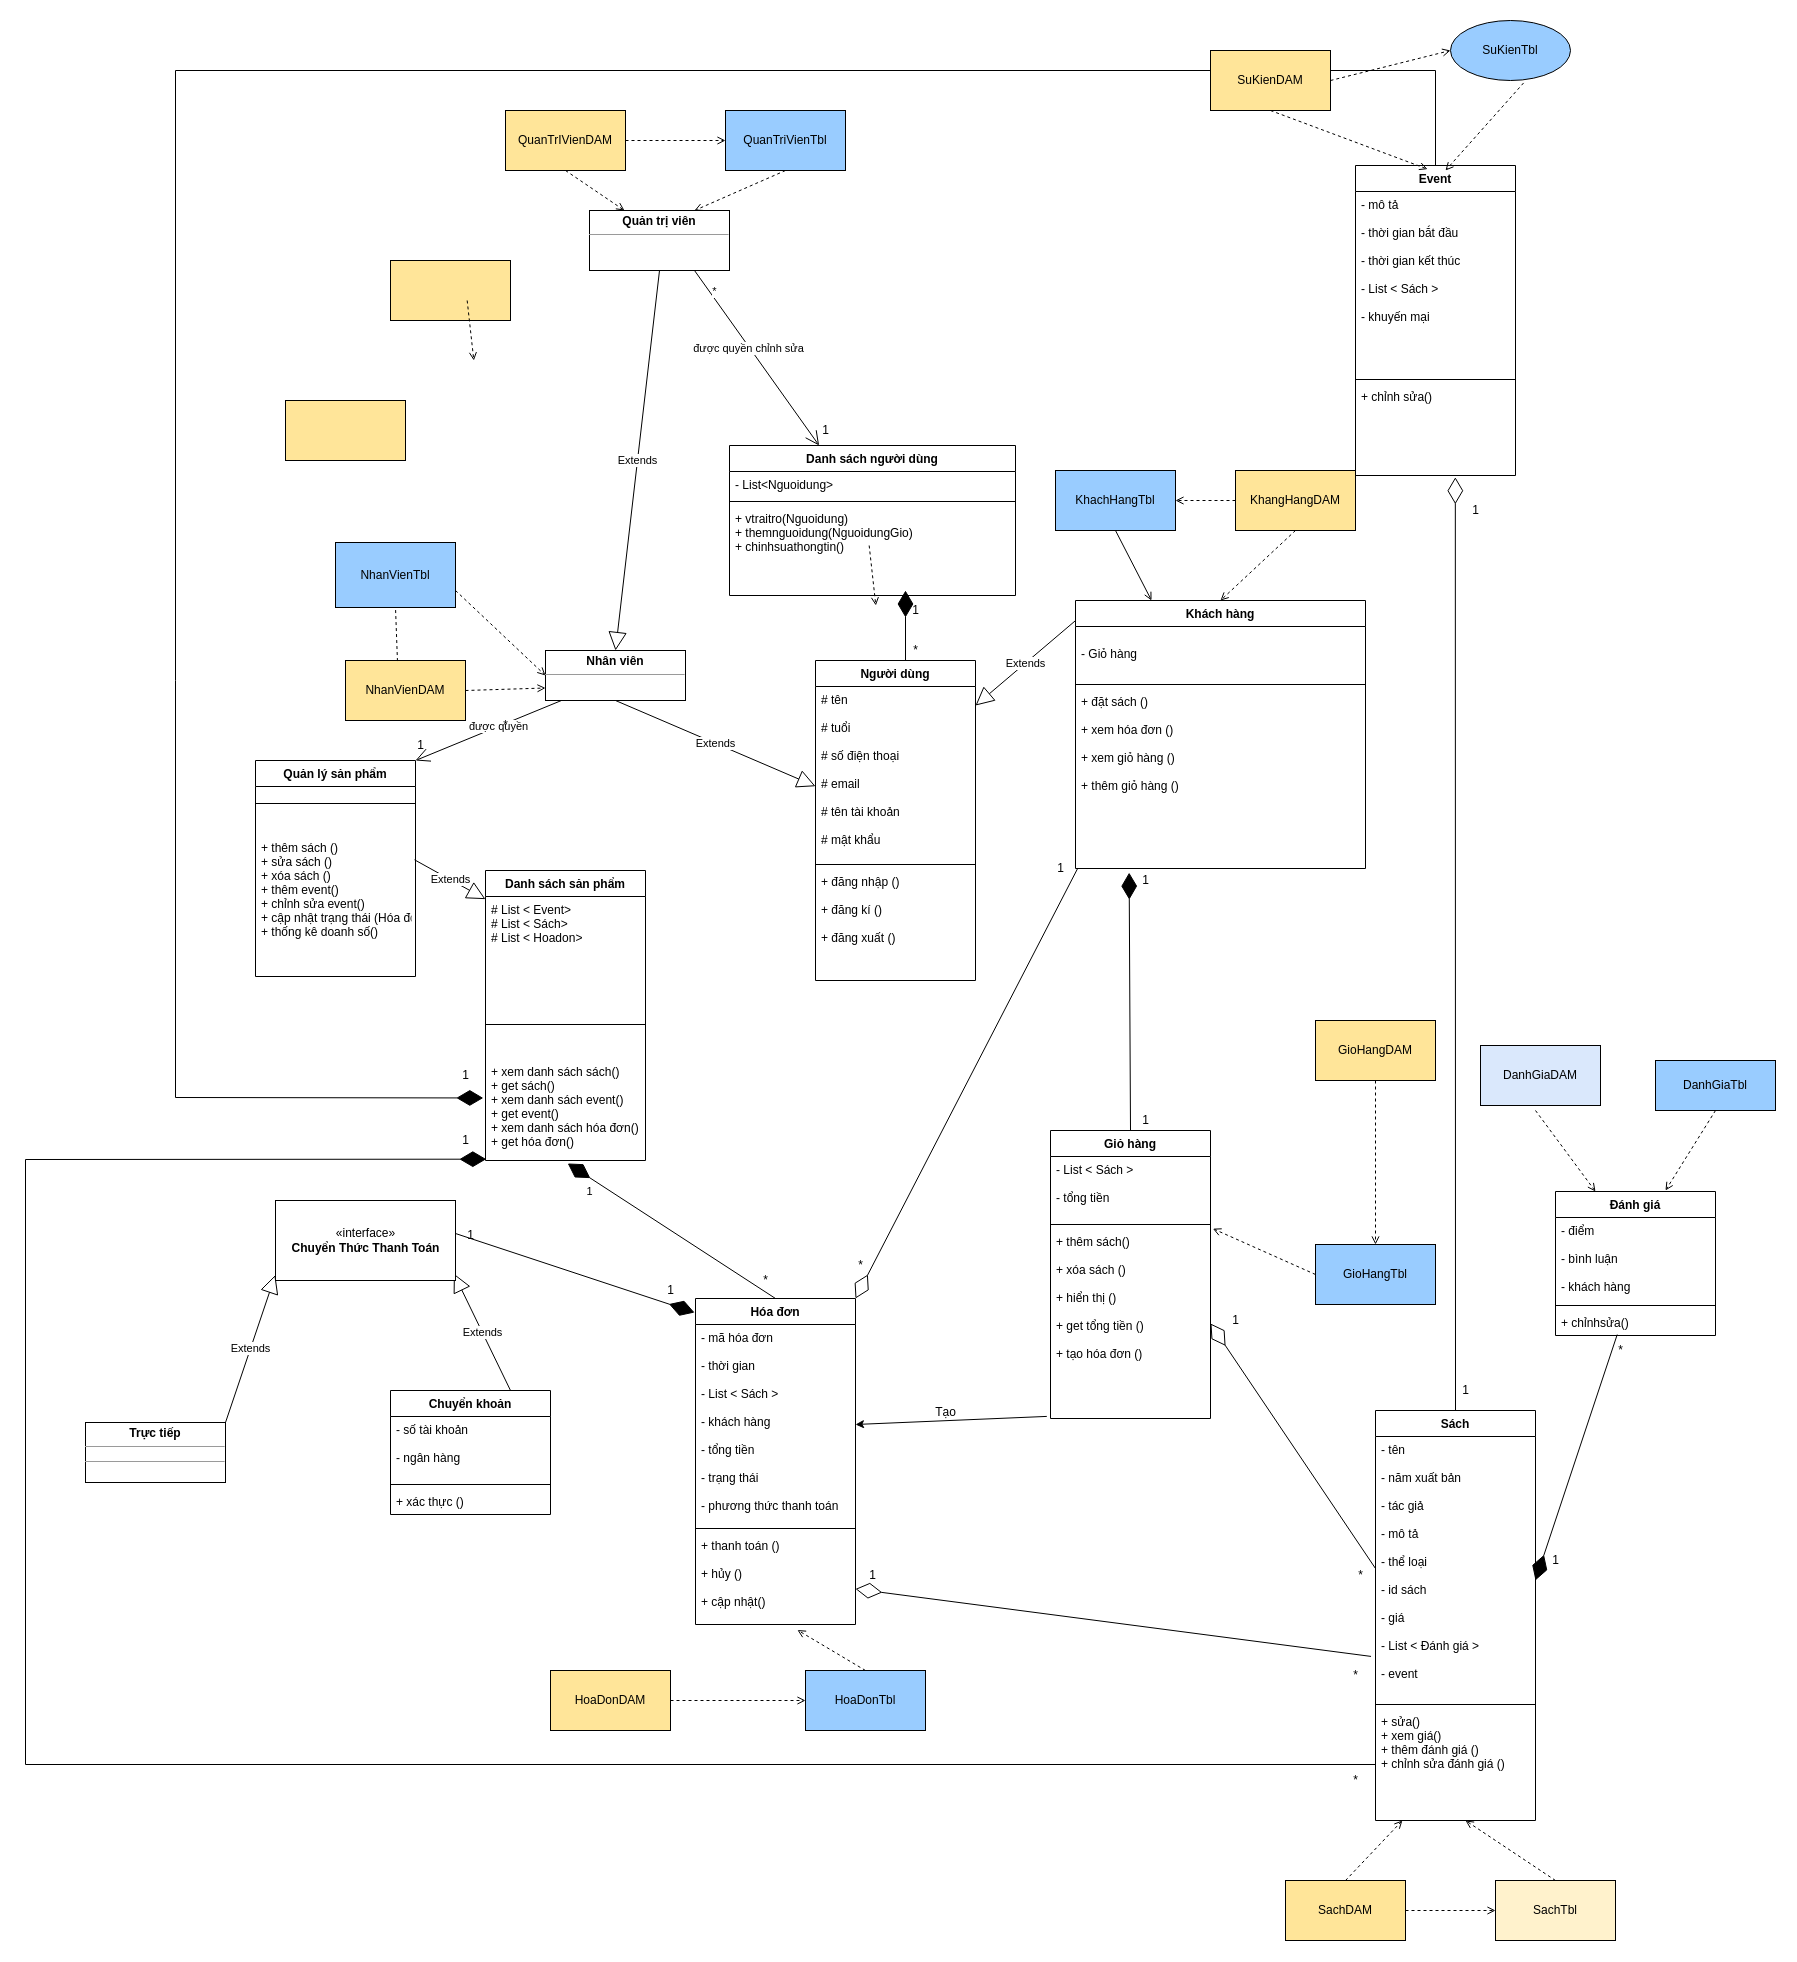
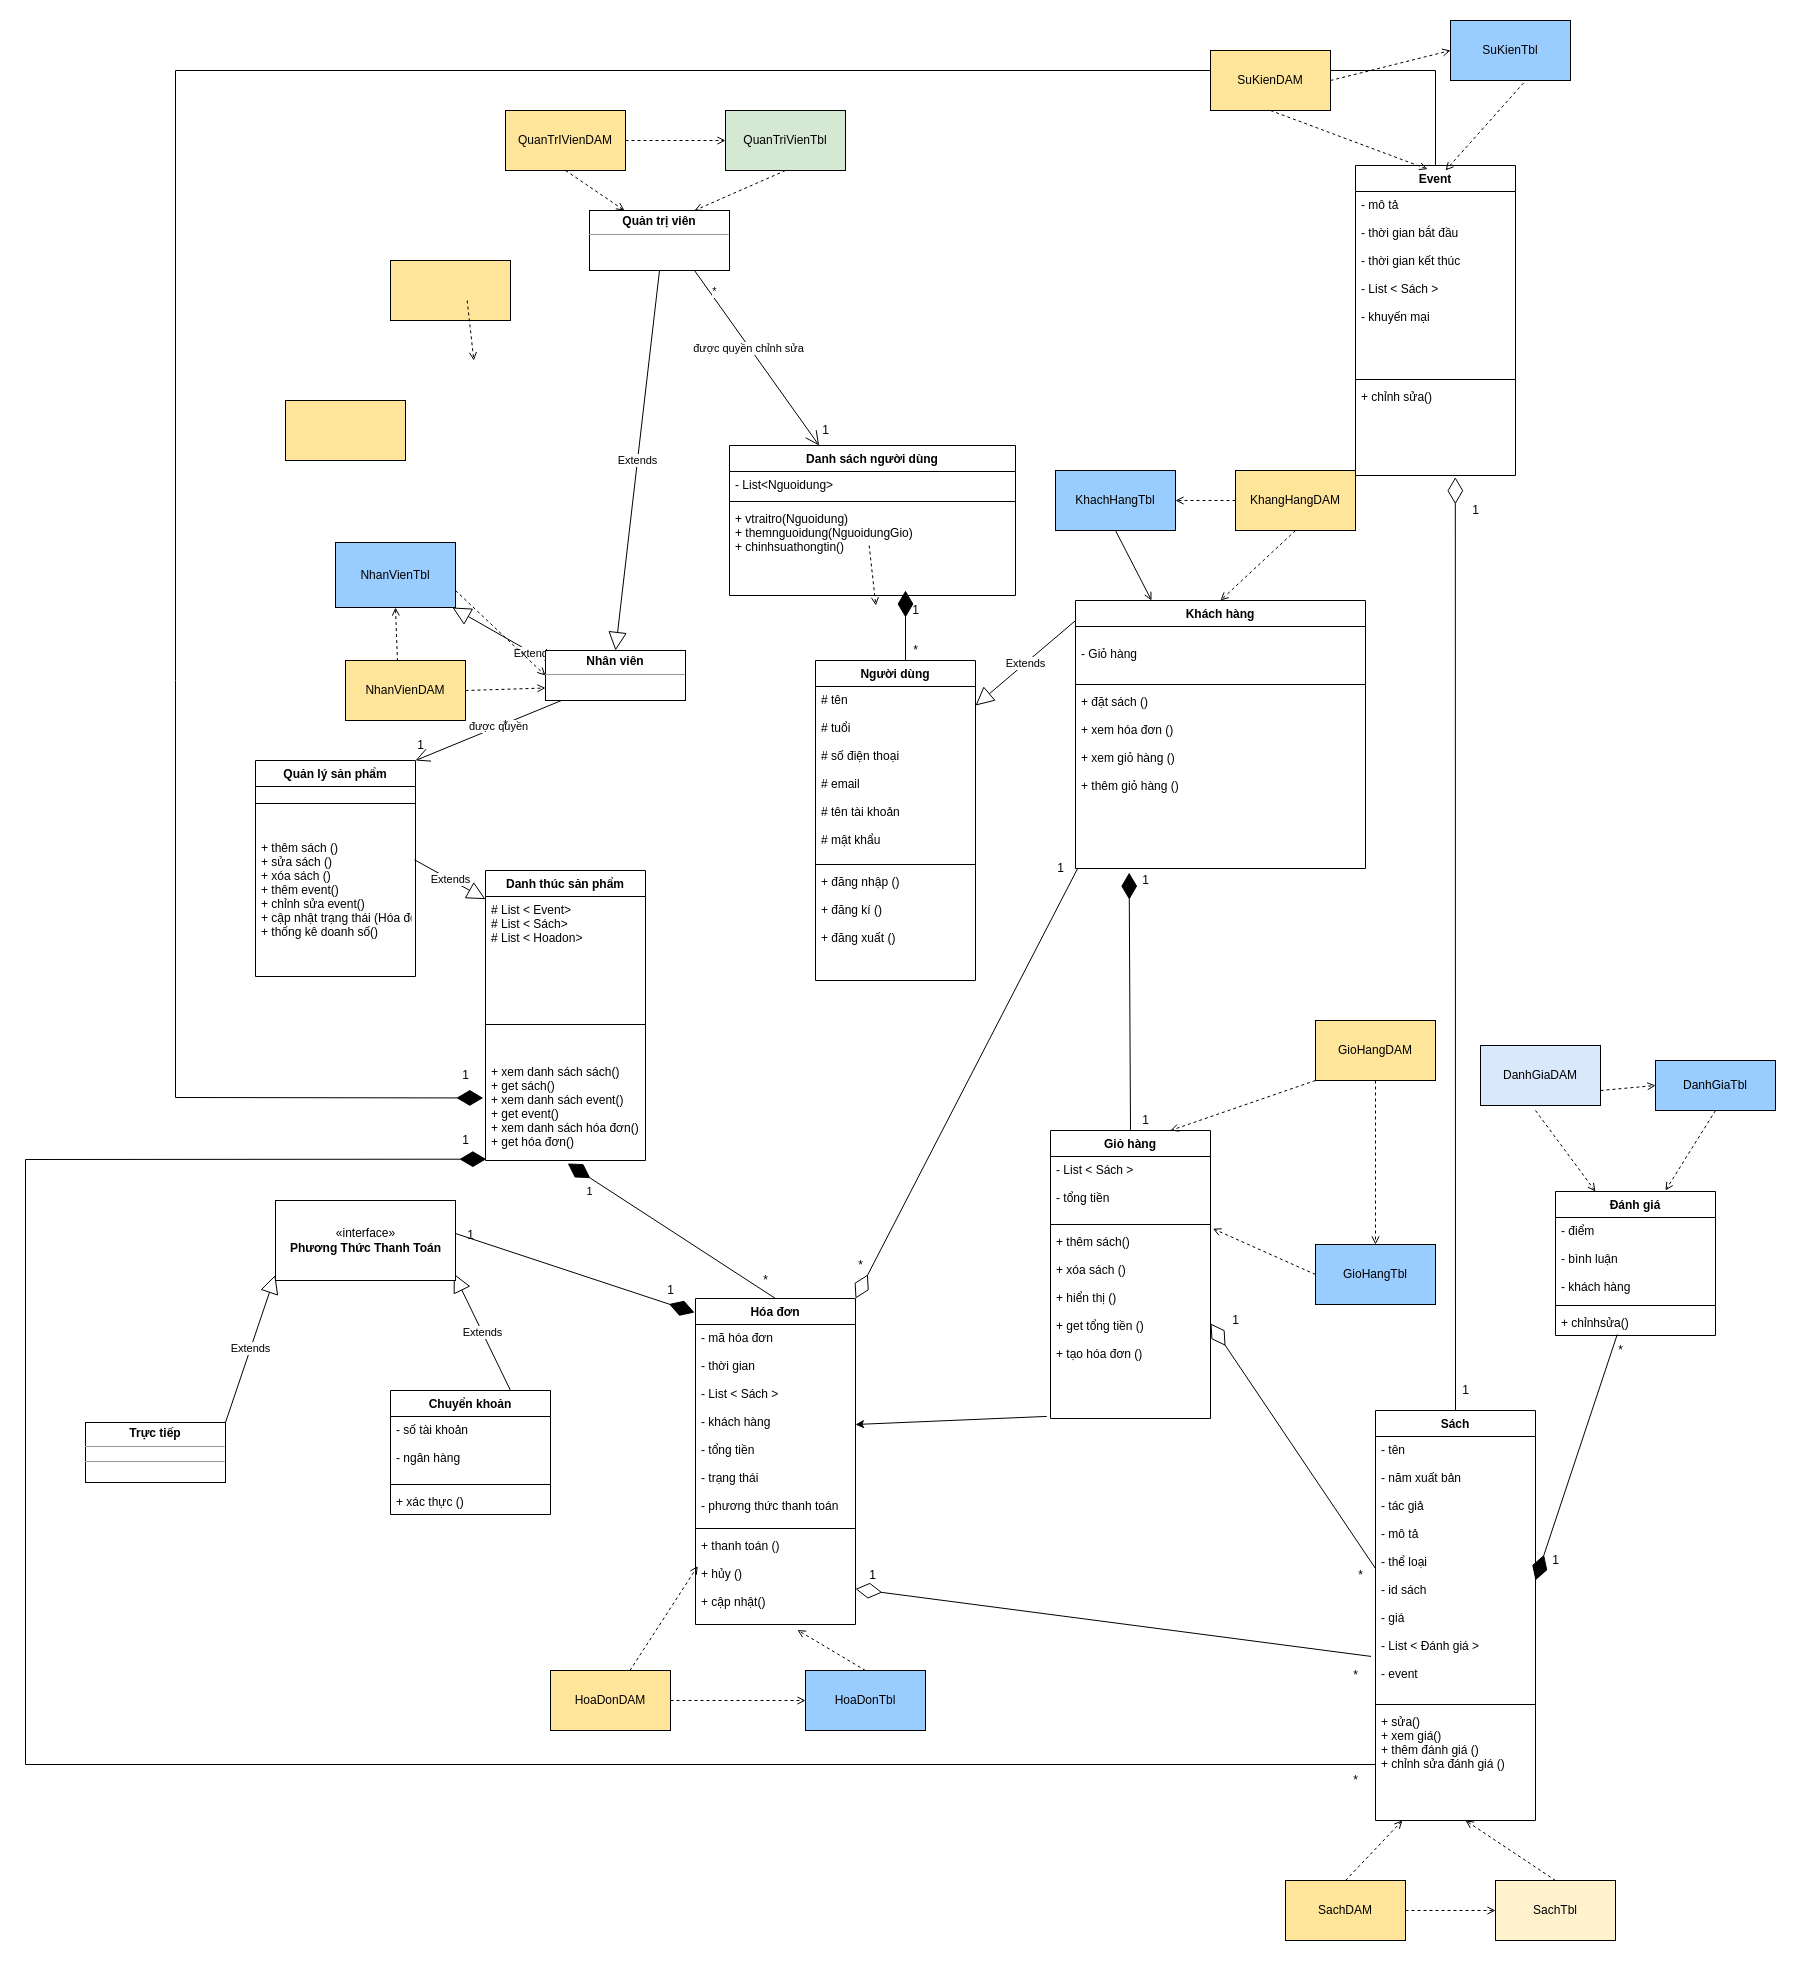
node "SuKienTbl": shape ellipse -> rectangle
node "QuanTriVienTbl": fillcolor #99ccff -> #d5e8d4
edge "NhanVienTbl" -- "NhanVienDAM": arrowhead none -> open
edge "Nhân viên" -> "Người dùng": now "Nhân viên" -> "NhanVienTbl"
node "Danh sách sản phẩm": label "Danh sách sản phẩm" -> "Danh thúc sản phẩm"
edge "DanhGiaDAM" -> "DanhGiaTbl": added
edge "GioHangDAM" -> "Giỏ hàng": added
node "«interface» Chuyển Thức Thanh Toán": label "«interface» Chuyển Thức Thanh Toán" -> "«interface» Phương Thức Thanh Toán"
node "Tạo": removed
edge "HoaDonDAM" -> "+ thanh toán () + hủy () + cập nhật()": added
